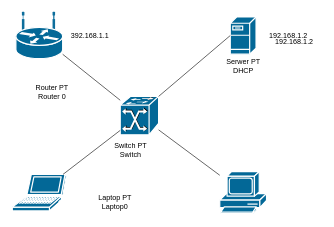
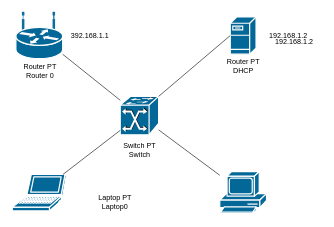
node "Serwer PT DHCP": label "Serwer PT DHCP" -> "Router PT DHCP"
node "Router PT Router 0": moved (52, 92) -> (40, 71)
node "Switch PT Switch": moved (131, 150) -> (140, 150)
